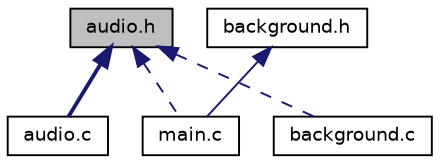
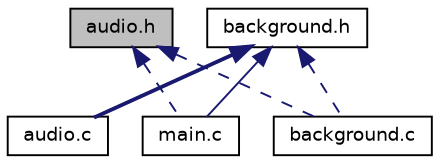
edge "background.c" -> "background.h": added
edge "audio.c" -> "audio.h": now "audio.c" -> "background.h"
